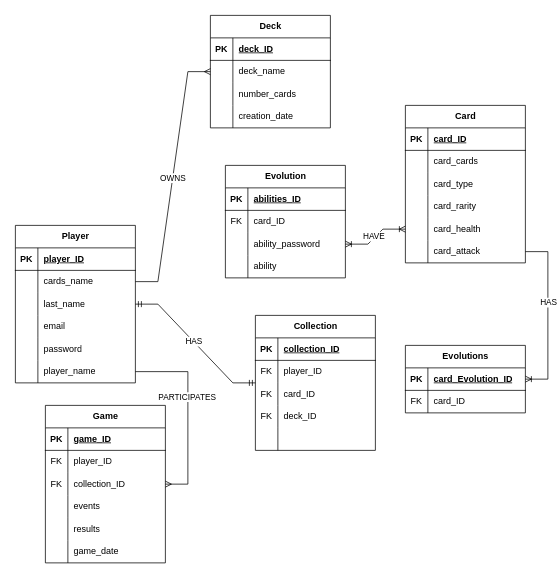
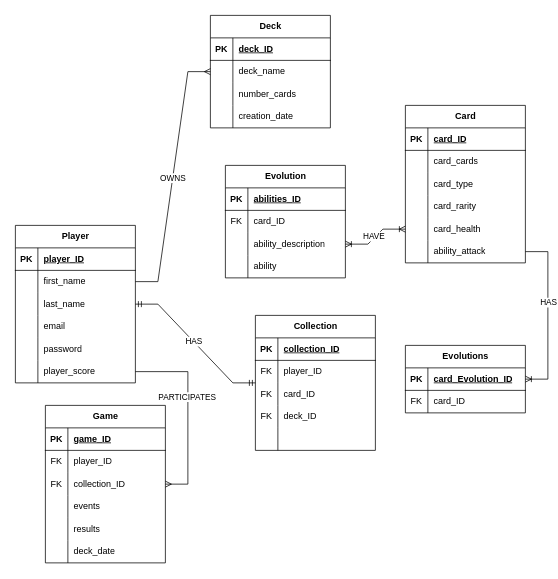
node "ability_password": label "ability_password" -> "ability_description"
node "card_attack": label "card_attack" -> "ability_attack"
node "cards_name": label "cards_name" -> "first_name"
node "player_name": label "player_name" -> "player_score"
node "game_date": label "game_date" -> "deck_date"
